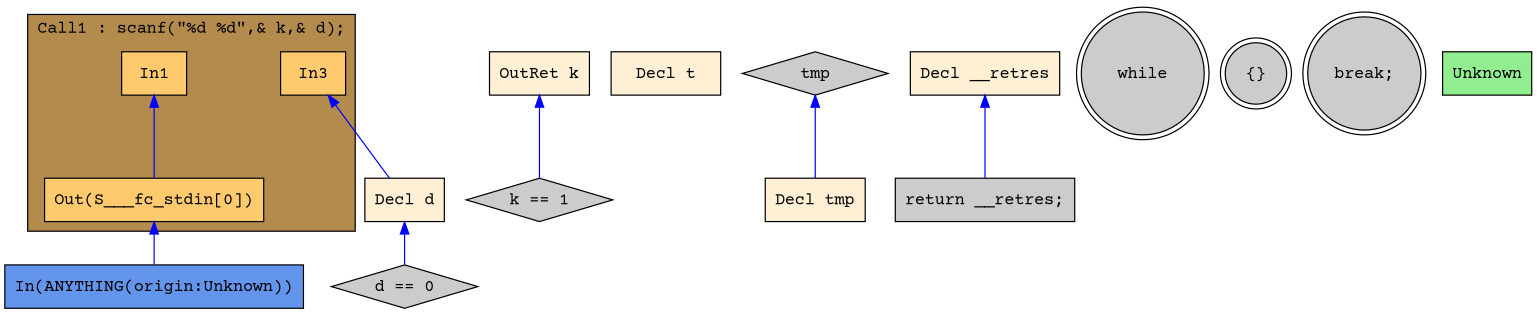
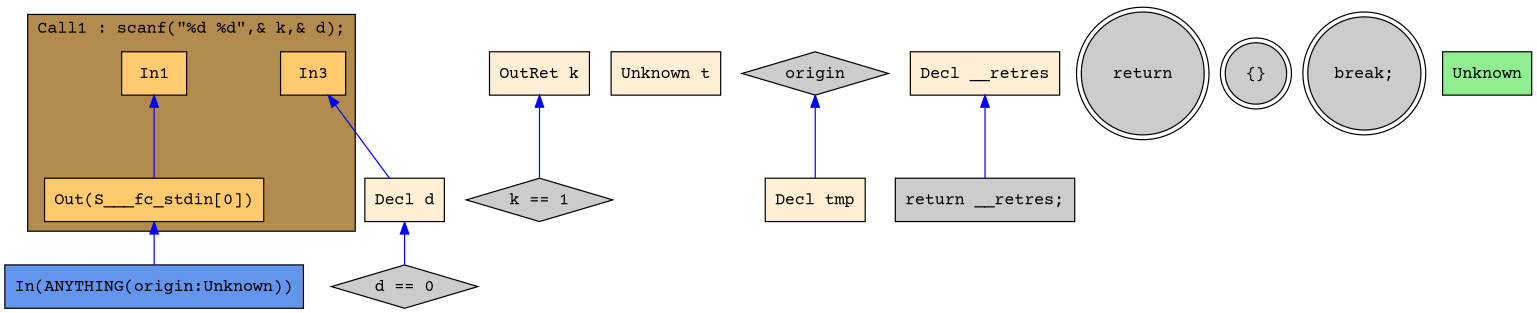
node "Decl t": label "Decl t" -> "Unknown t"
node "tmp": label "tmp" -> "origin"
node "while": label "while" -> "return"
